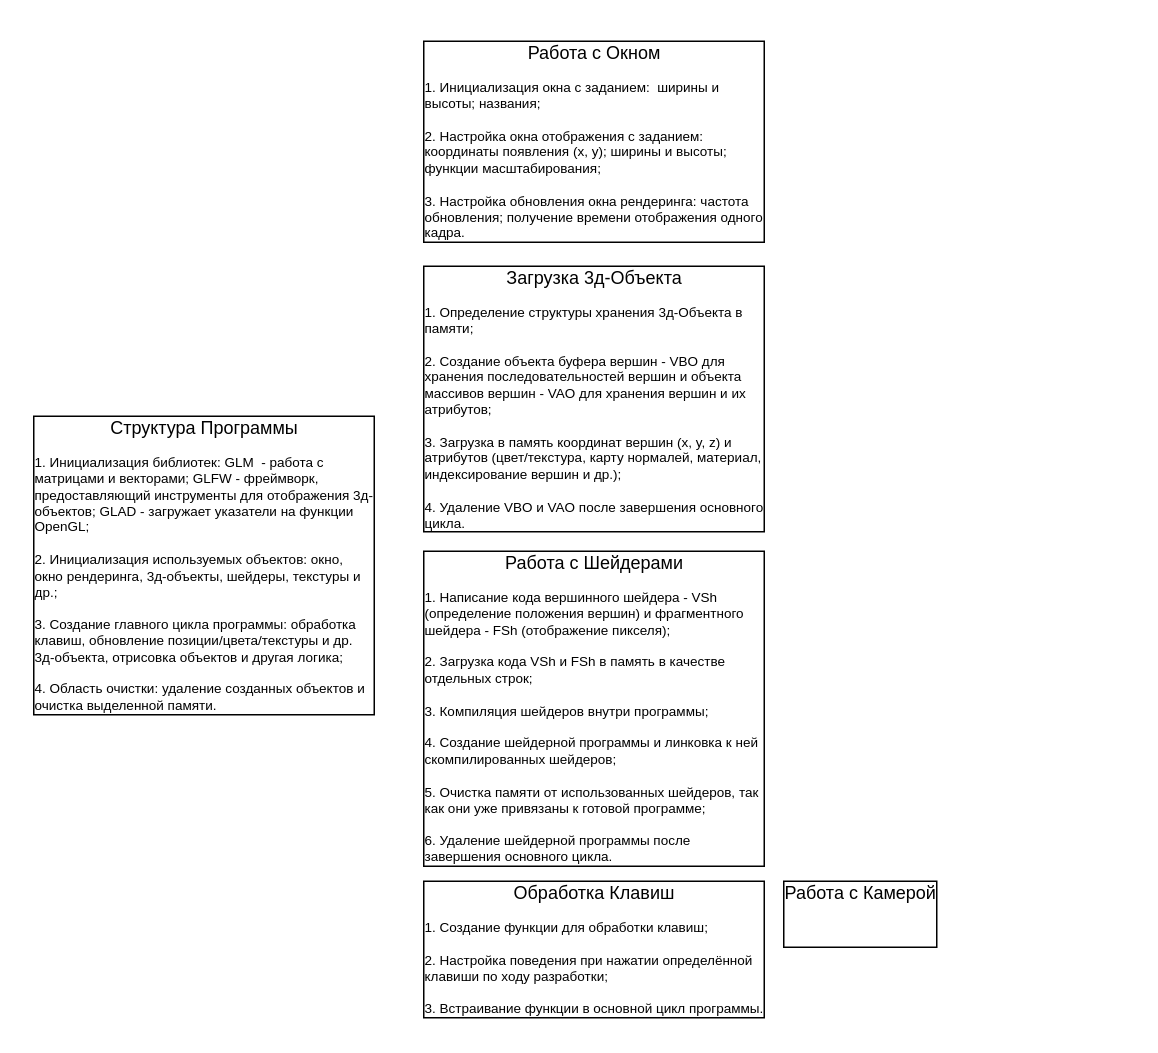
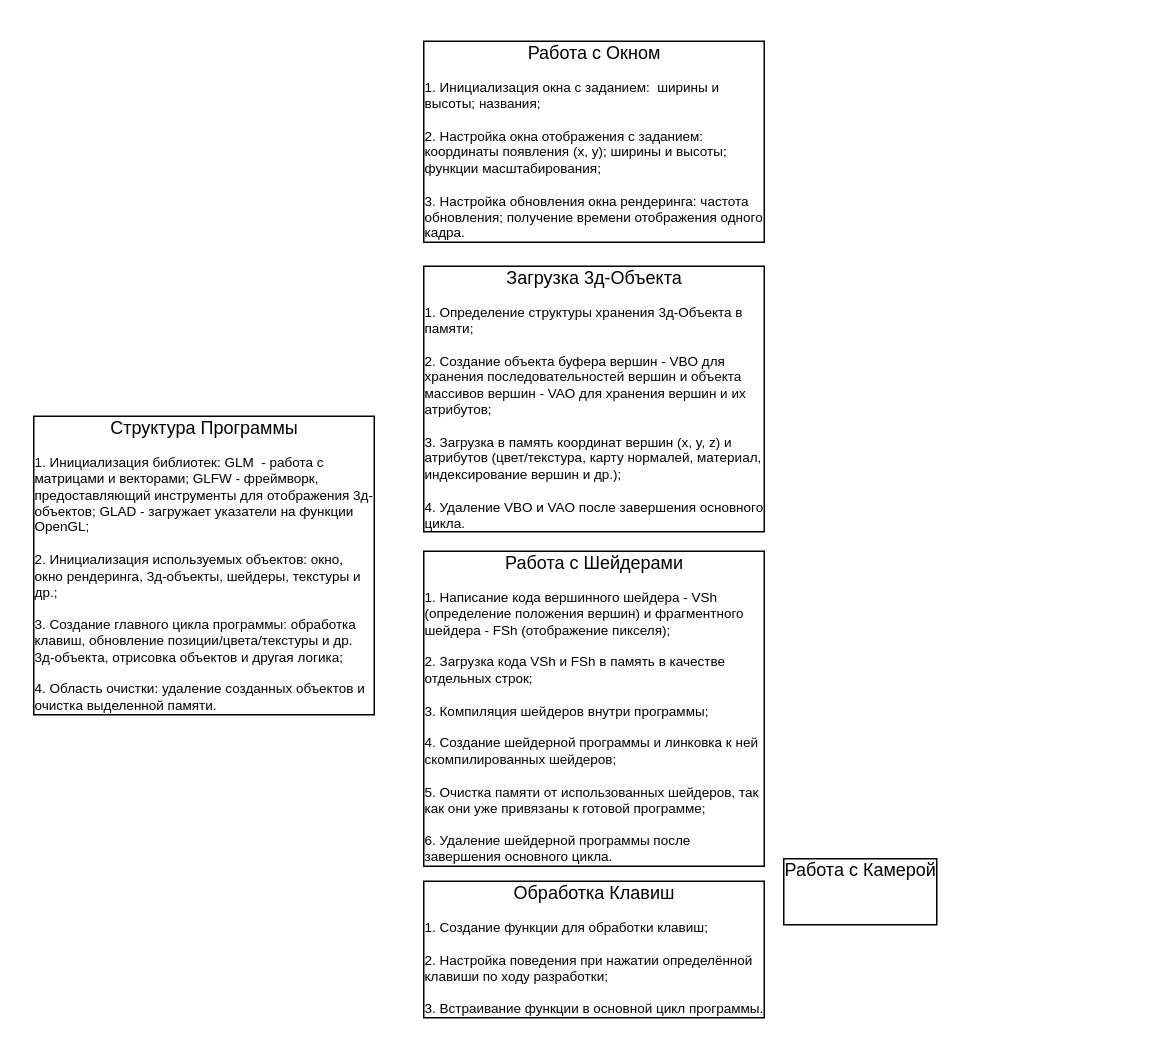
node "Работа с Камерой": moved (953, 946) -> (953, 923)
